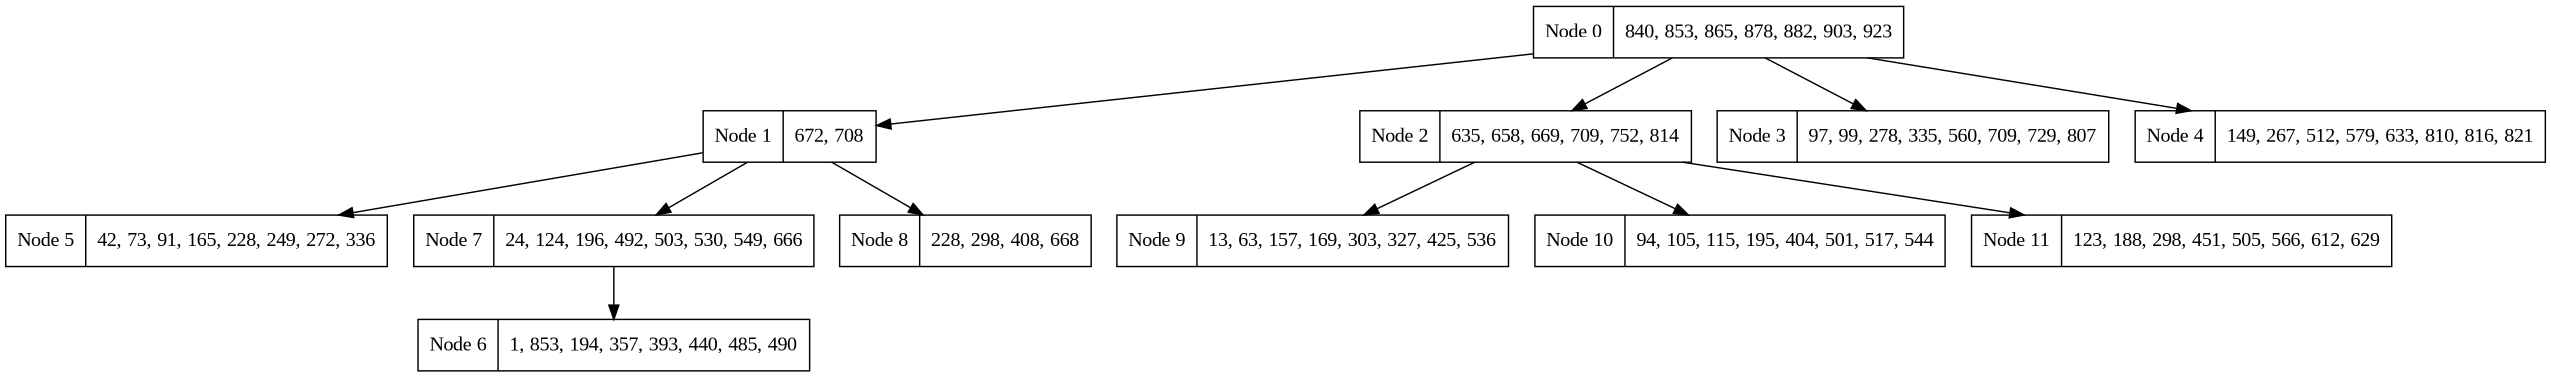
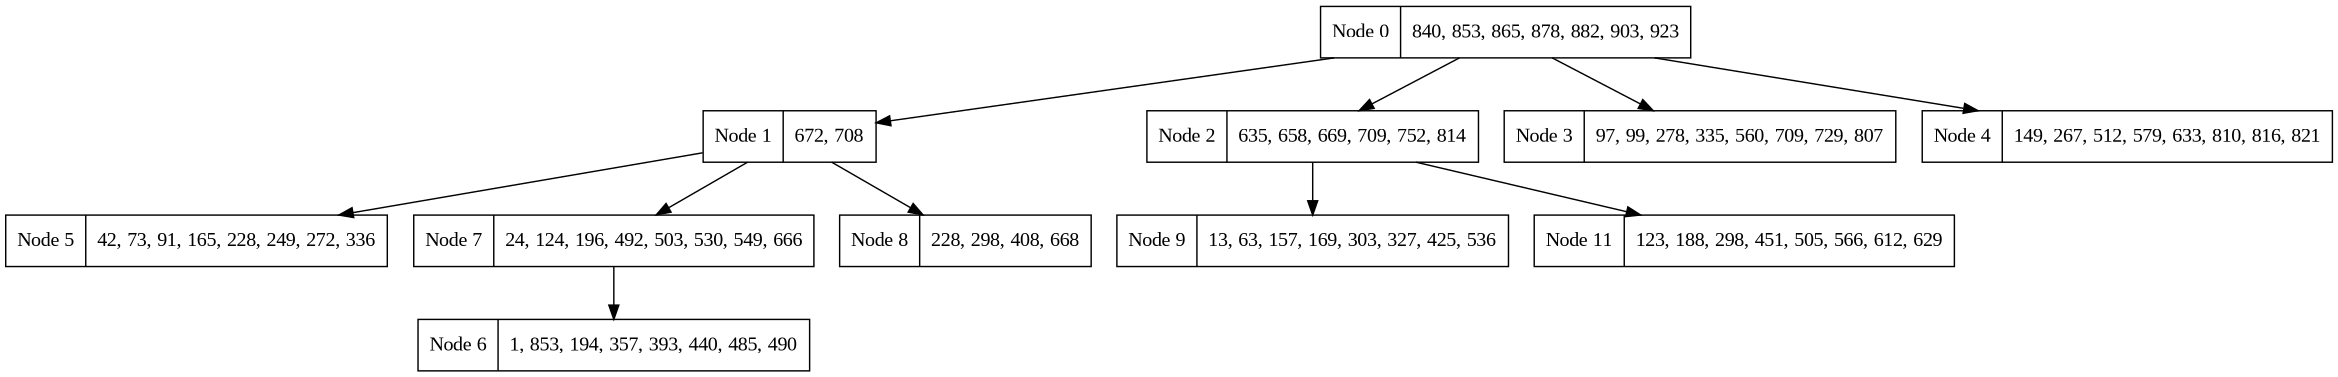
node "Node 10": removed
